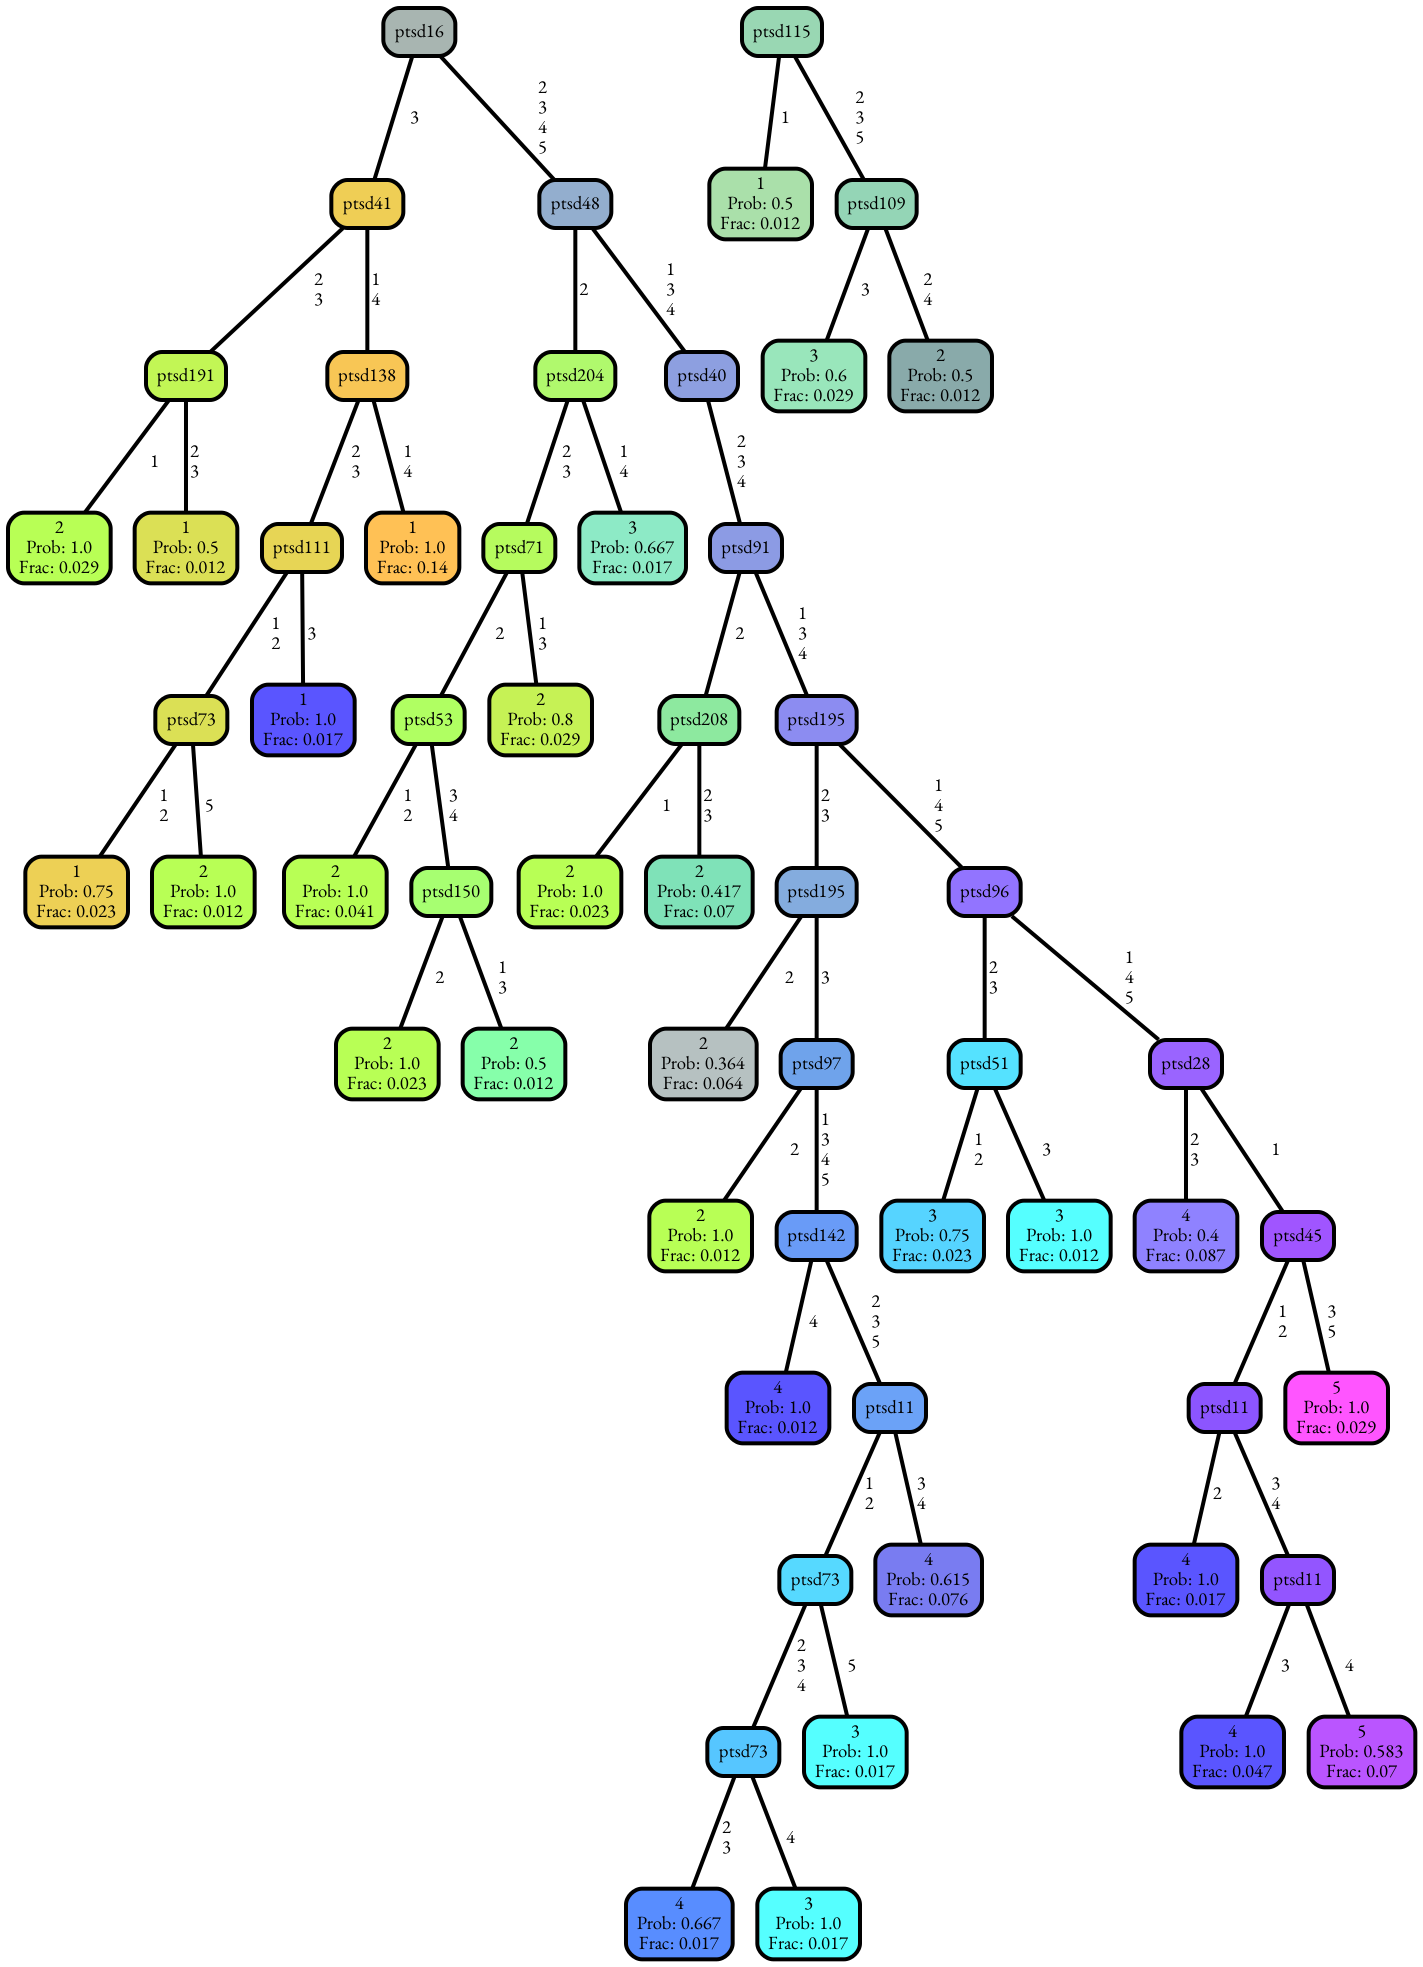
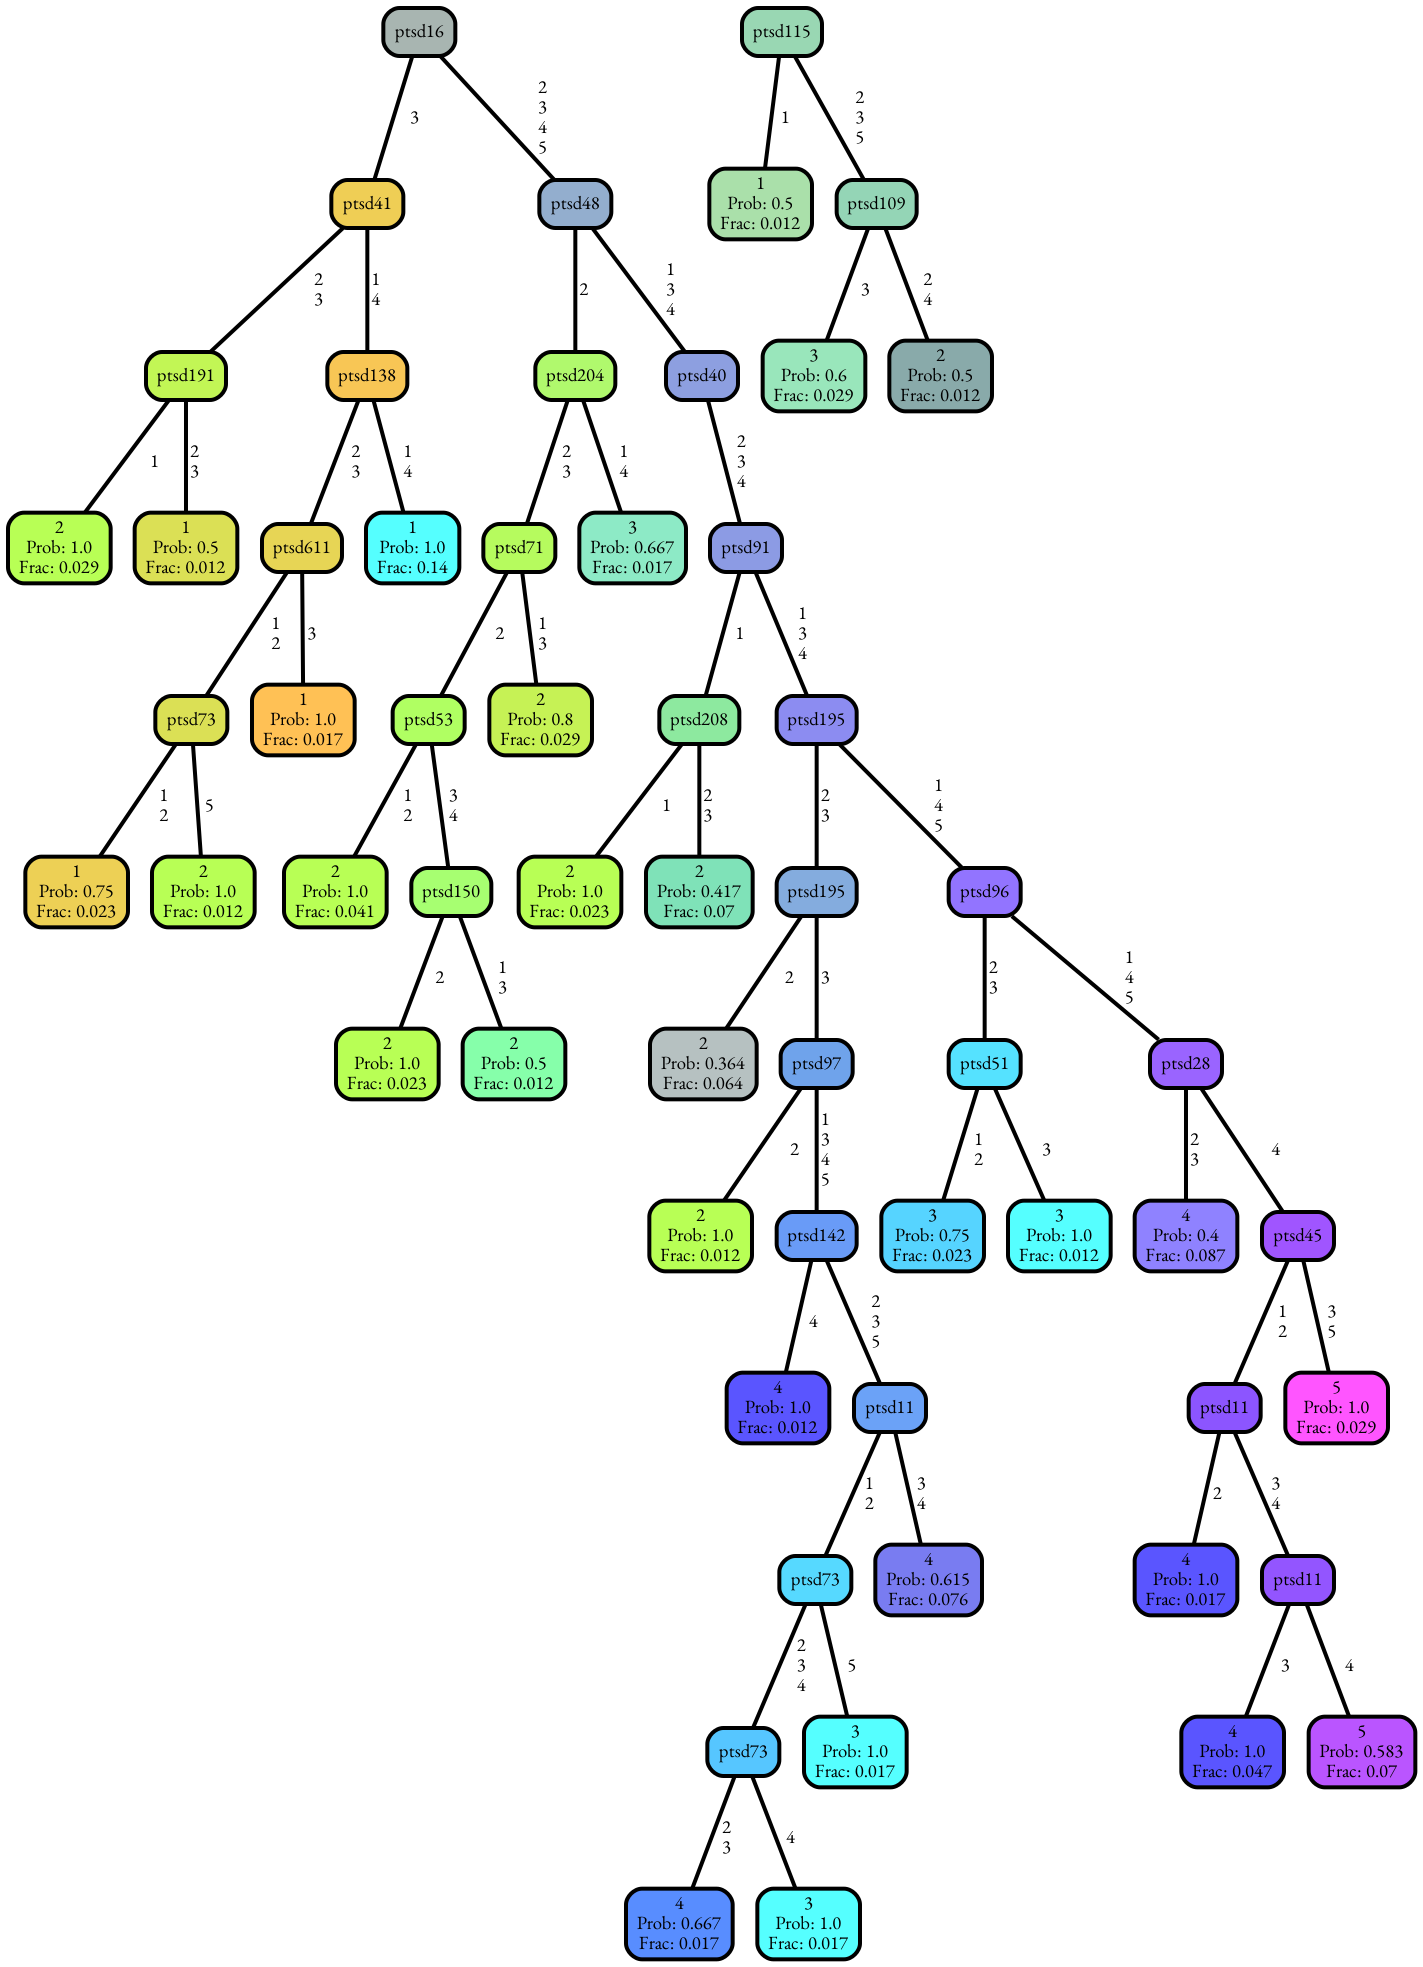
node "ptsd111": label "ptsd111" -> "ptsd611"
node "1 Prob: 1.0 Frac: 0.14": fillcolor #ffc155 -> #55ffff
edge "ptsd91" -- "ptsd208": label " 2" -> " 1"
node "1 Prob: 1.0 Frac: 0.017": fillcolor #5a55ff -> #ffc155
edge "ptsd28" -- "ptsd45": label " 1" -> " 4"
